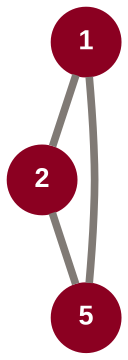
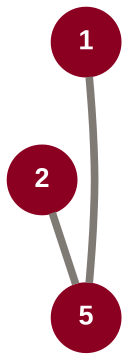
edge "1" -- "2": removed
